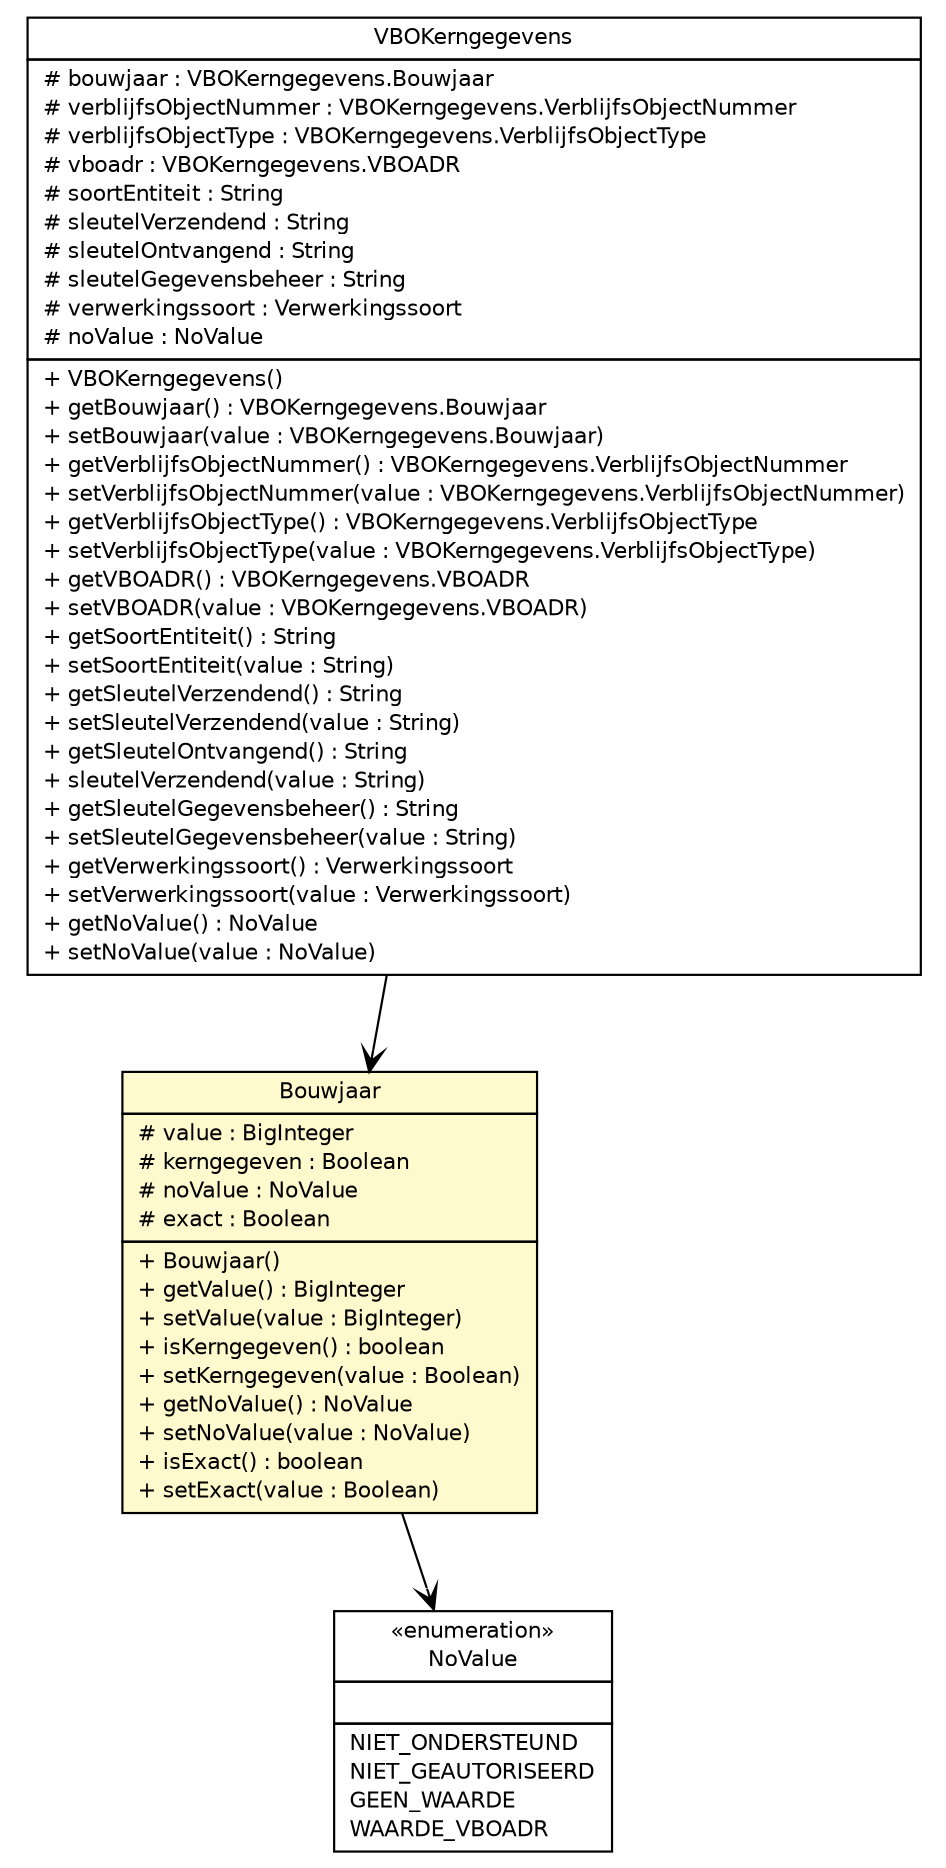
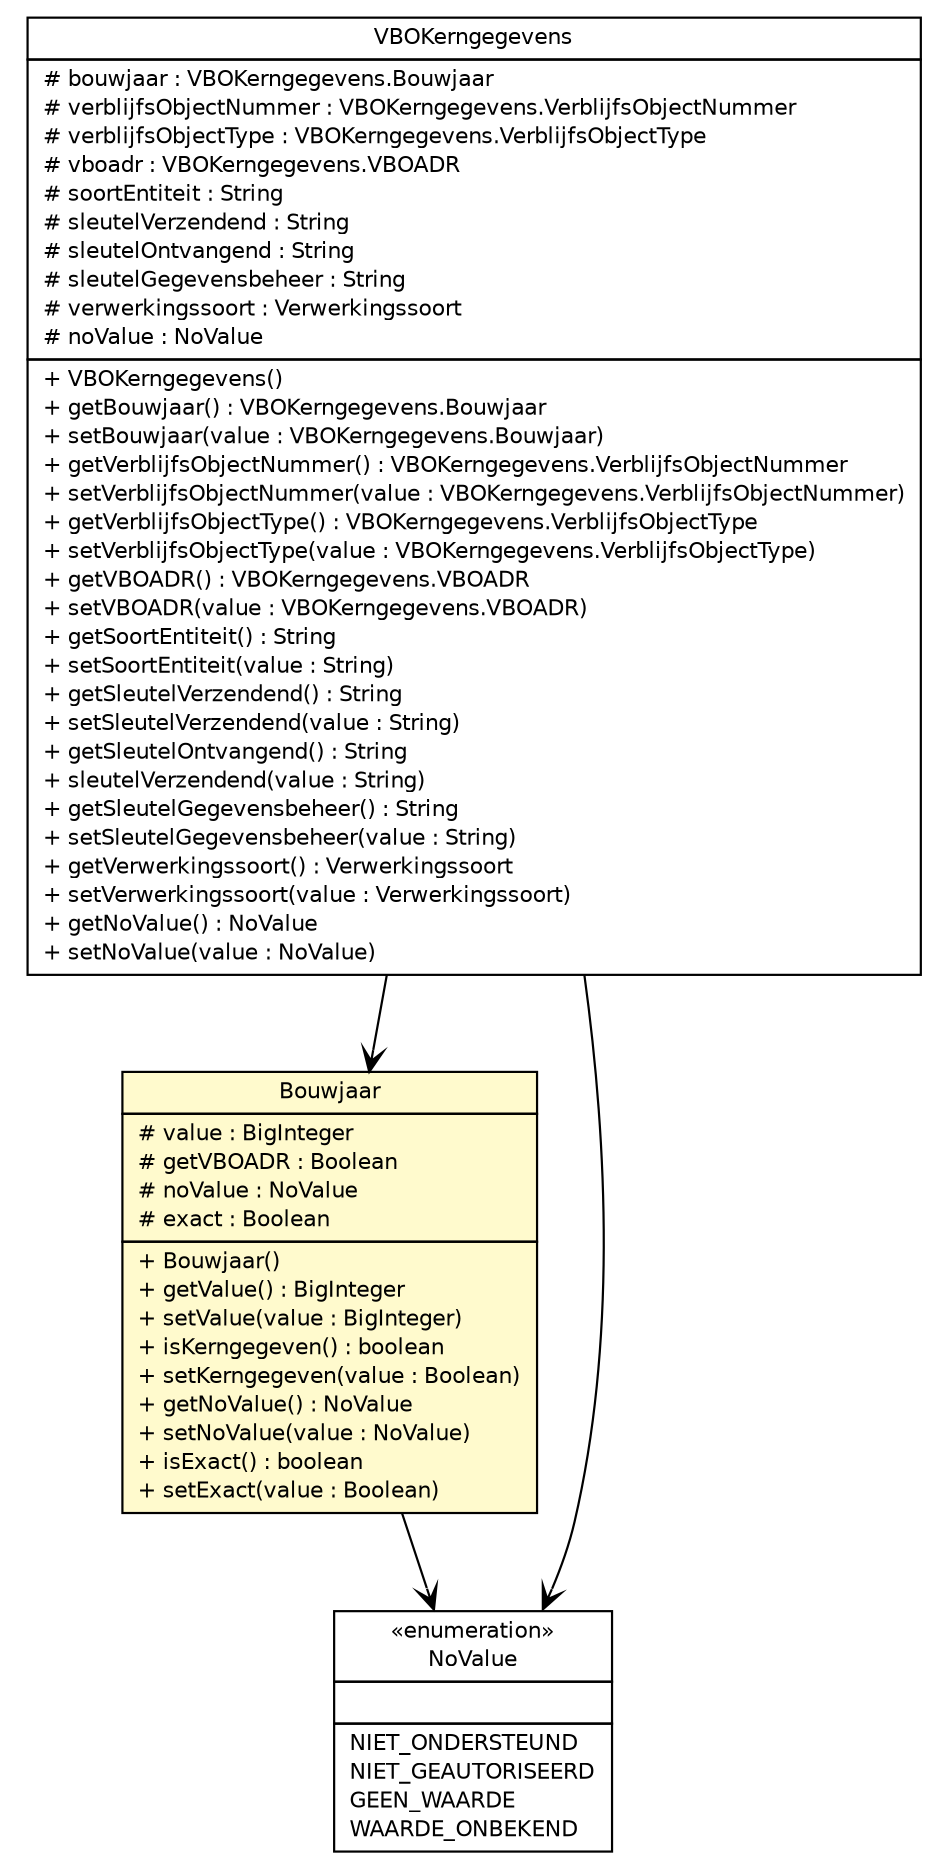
node "Bouwjaar": text "# kerngegeven : Boolean" -> "# getVBOADR : Boolean"
edge "VBOKerngegevens" -> "NoValue": added
node "NoValue": text "WAARDE_VBOADR" -> "WAARDE_ONBEKEND"
